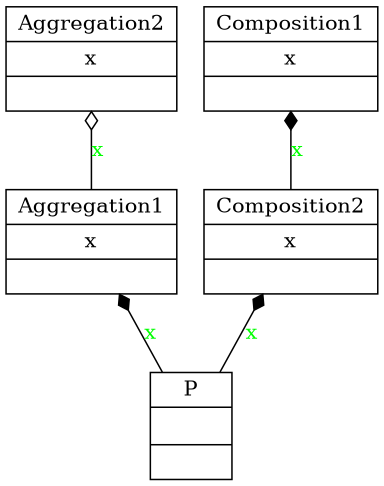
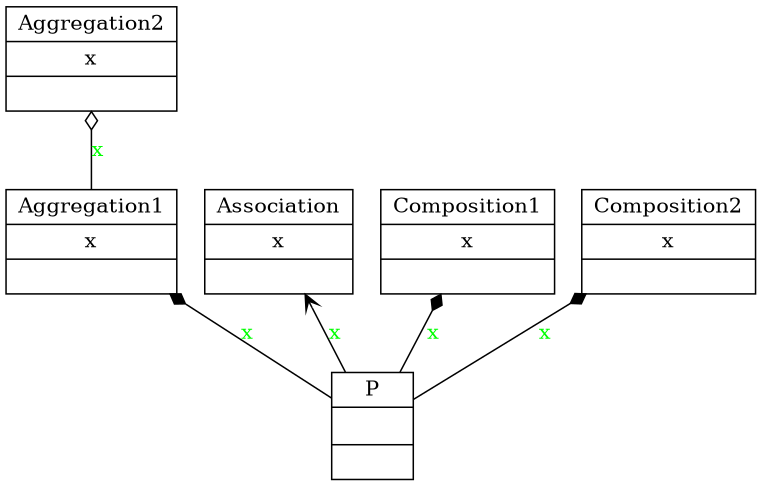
edge "Composition2" -> "Composition1": now "P" -> "Composition1"
node "Association": added
